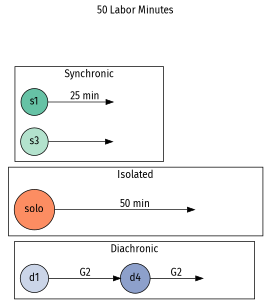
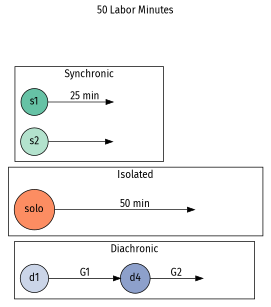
node "s3": label "s3" -> "s2"
edge "d1" -> "d4": label "G2" -> "G1"
